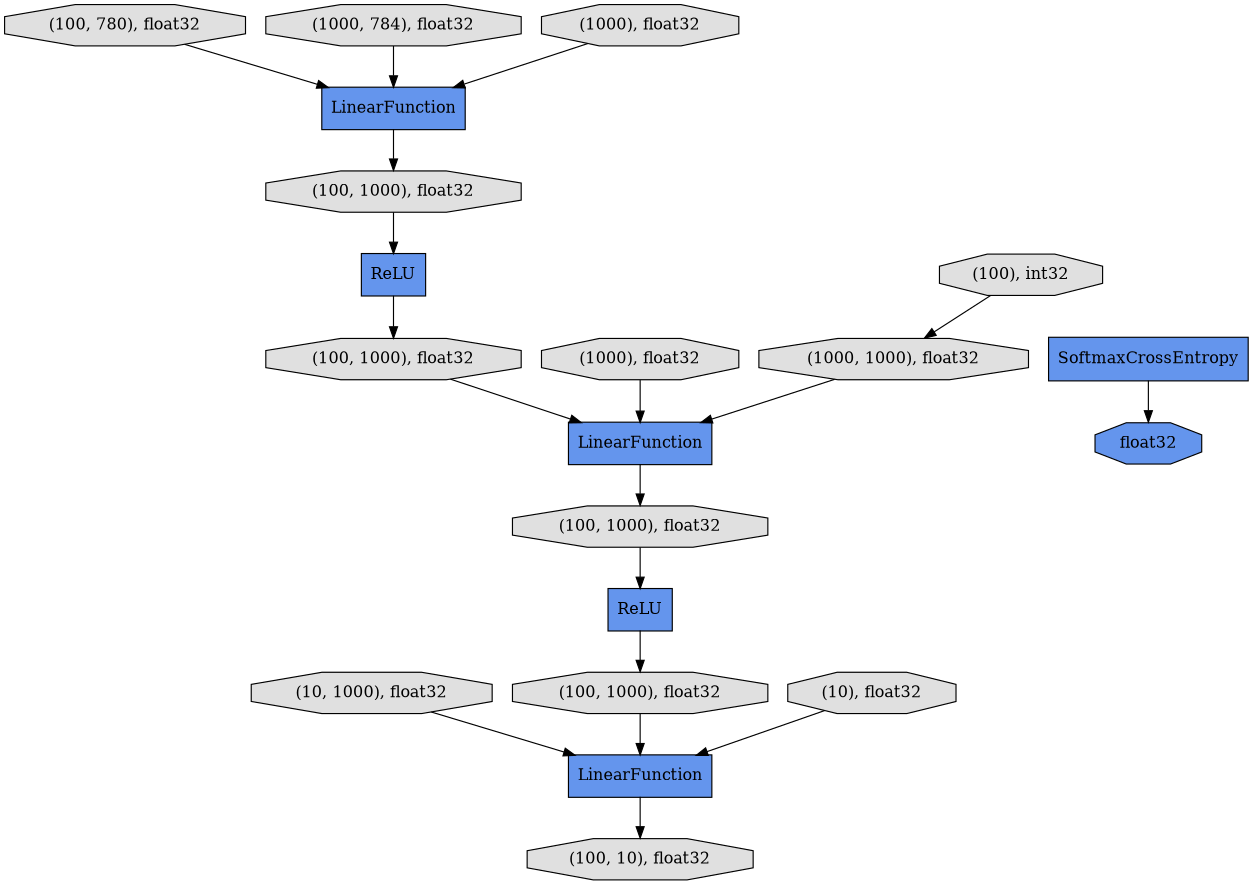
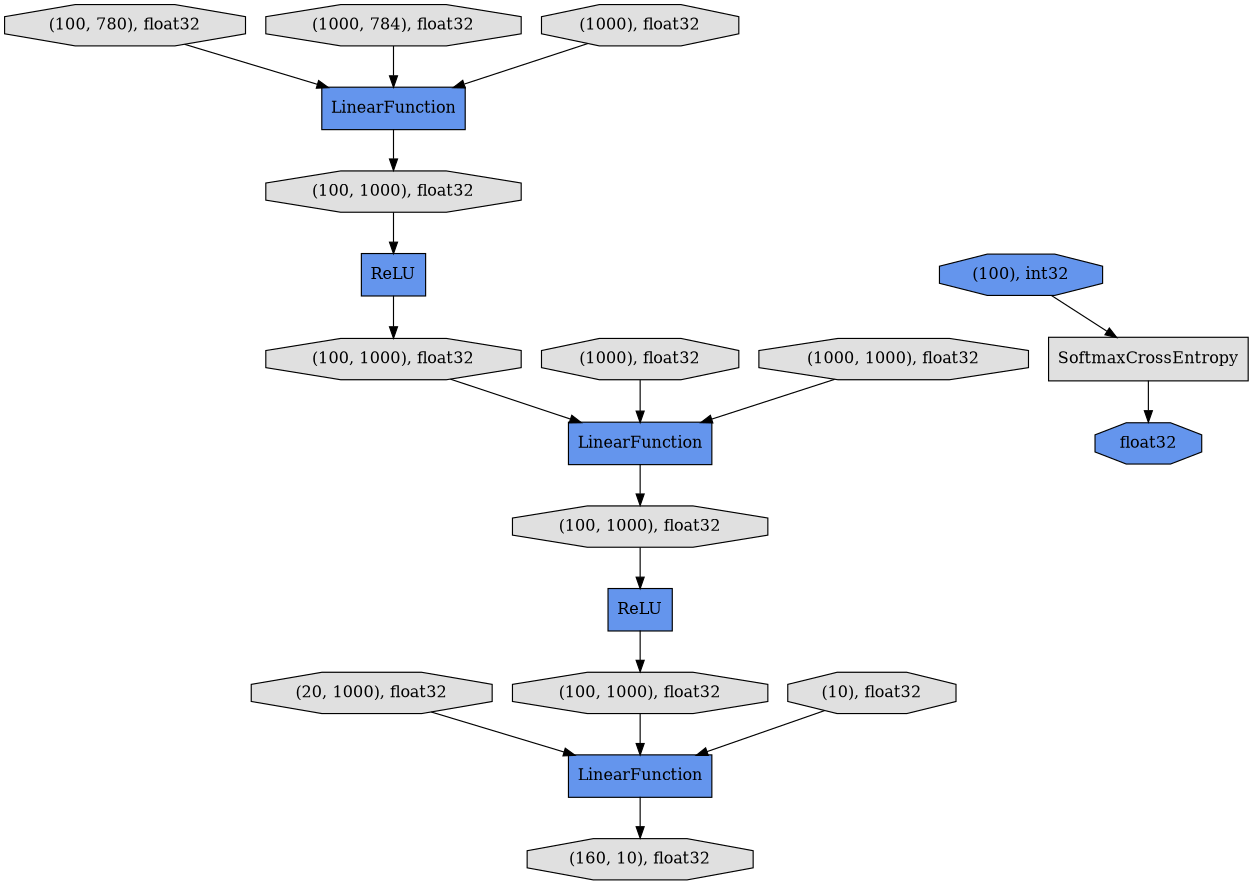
node "(100), int32": fillcolor #e0e0e0 -> #6495ed
edge "(100), int32" -> "(1000, 1000), float32": now "(100), int32" -> "SoftmaxCrossEntropy"
node "SoftmaxCrossEntropy": fillcolor #6495ed -> #e0e0e0
node "(10, 1000), float32": label "(10, 1000), float32" -> "(20, 1000), float32"
node "(100, 10), float32": label "(100, 10), float32" -> "(160, 10), float32"
